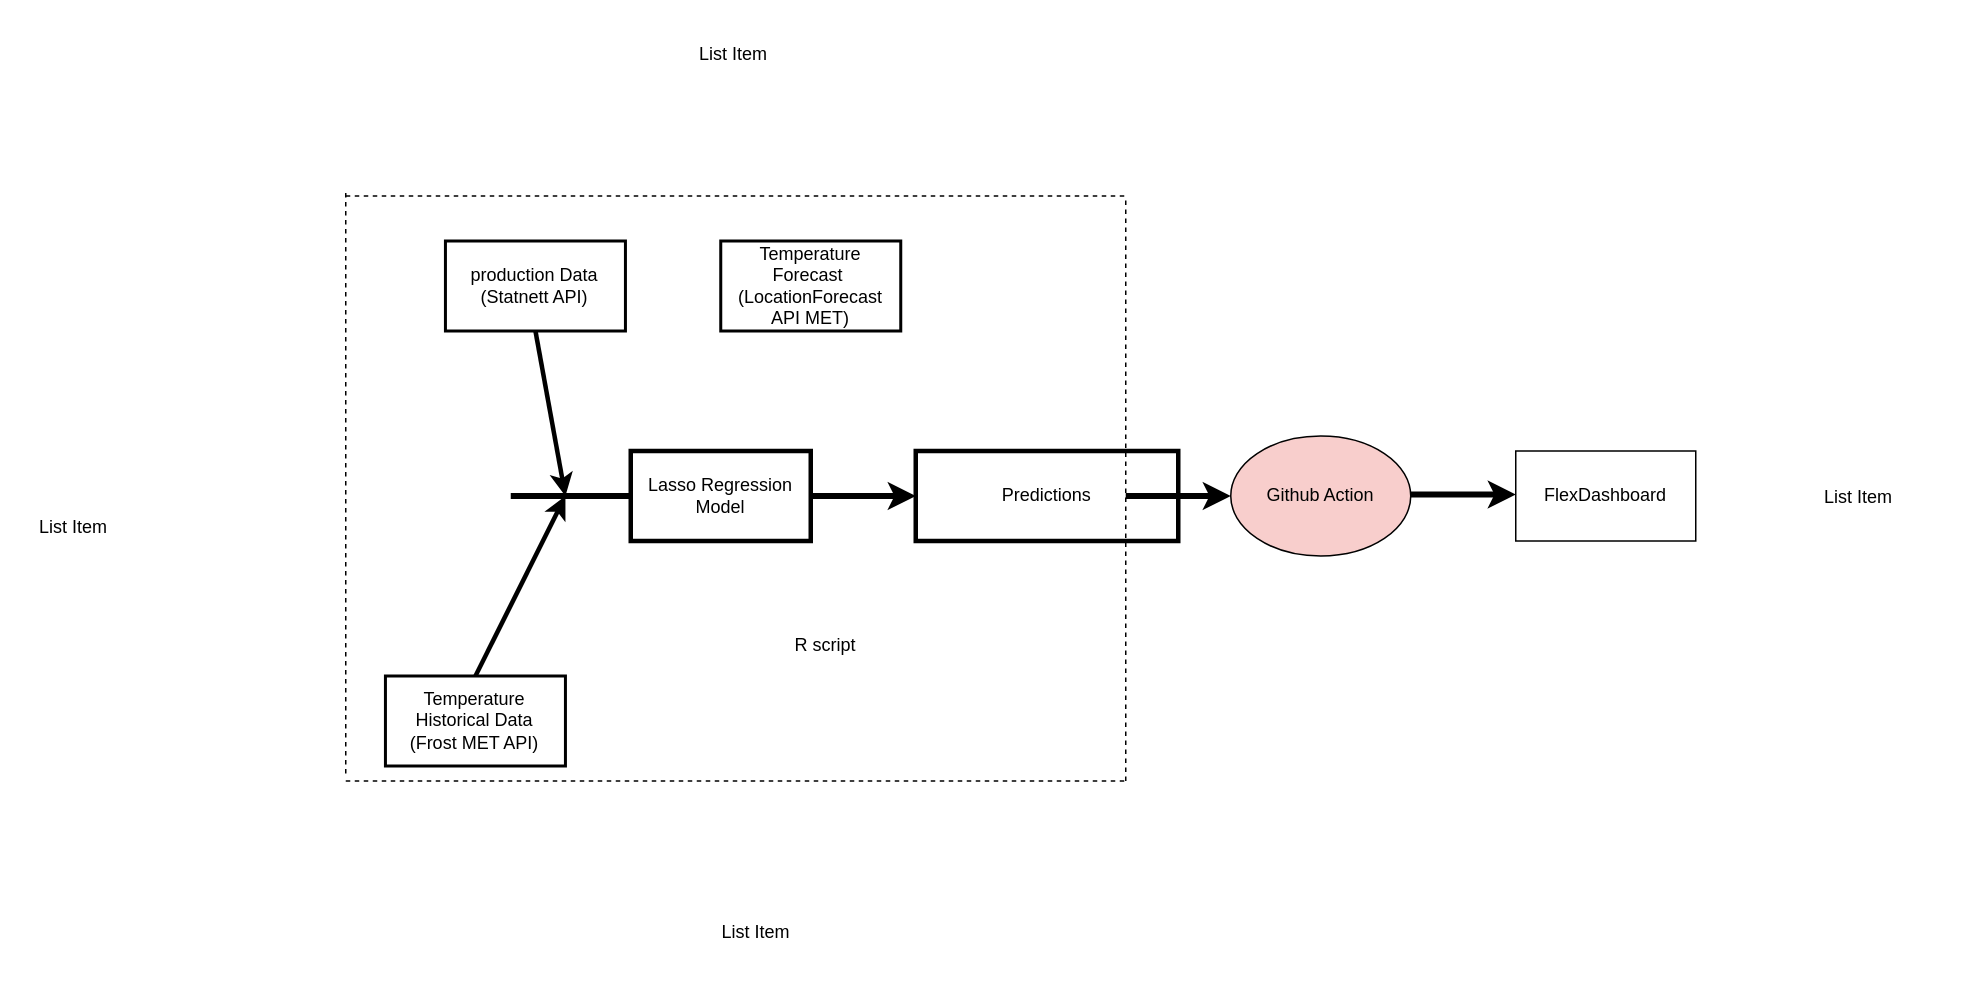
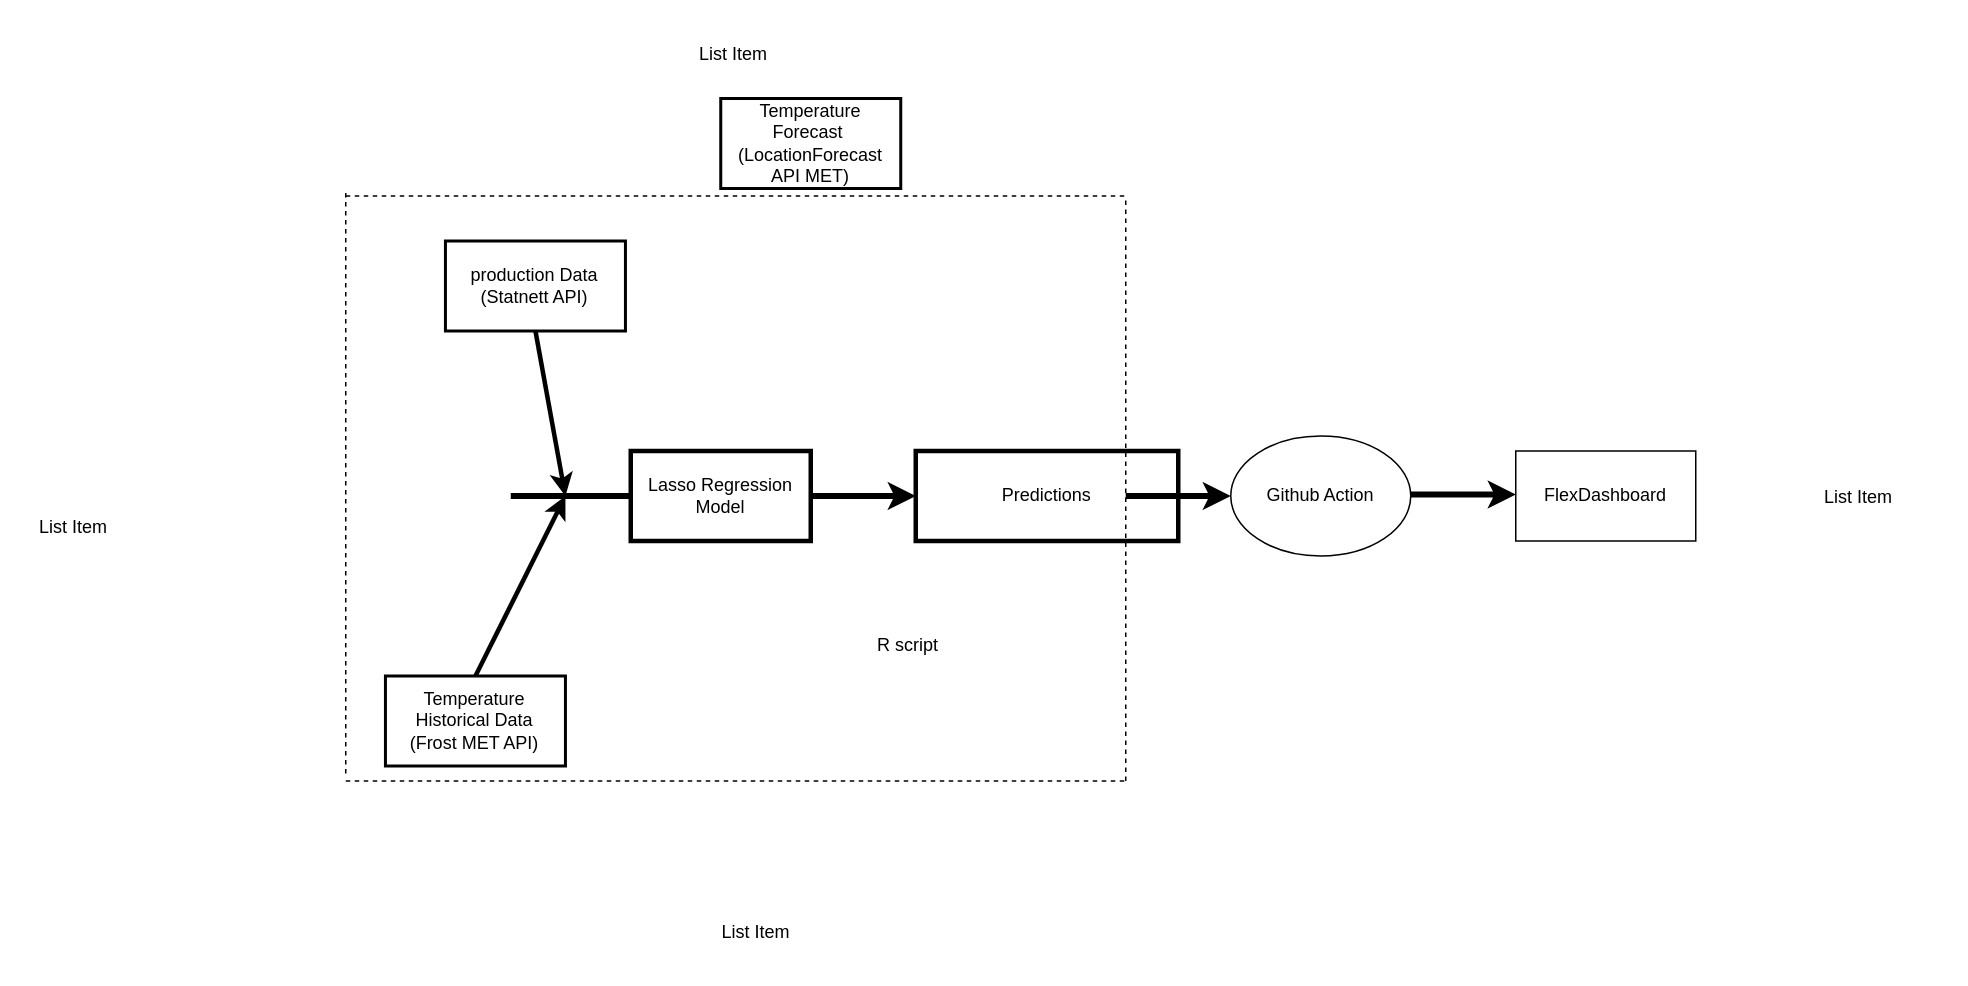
node "Temperature Forecast (LocationForecast API MET)": moved (811, 286) -> (811, 143)
node "Github Action": fillcolor #f8cecc -> #ffffff
node "R script": moved (826, 646) -> (908, 646)
